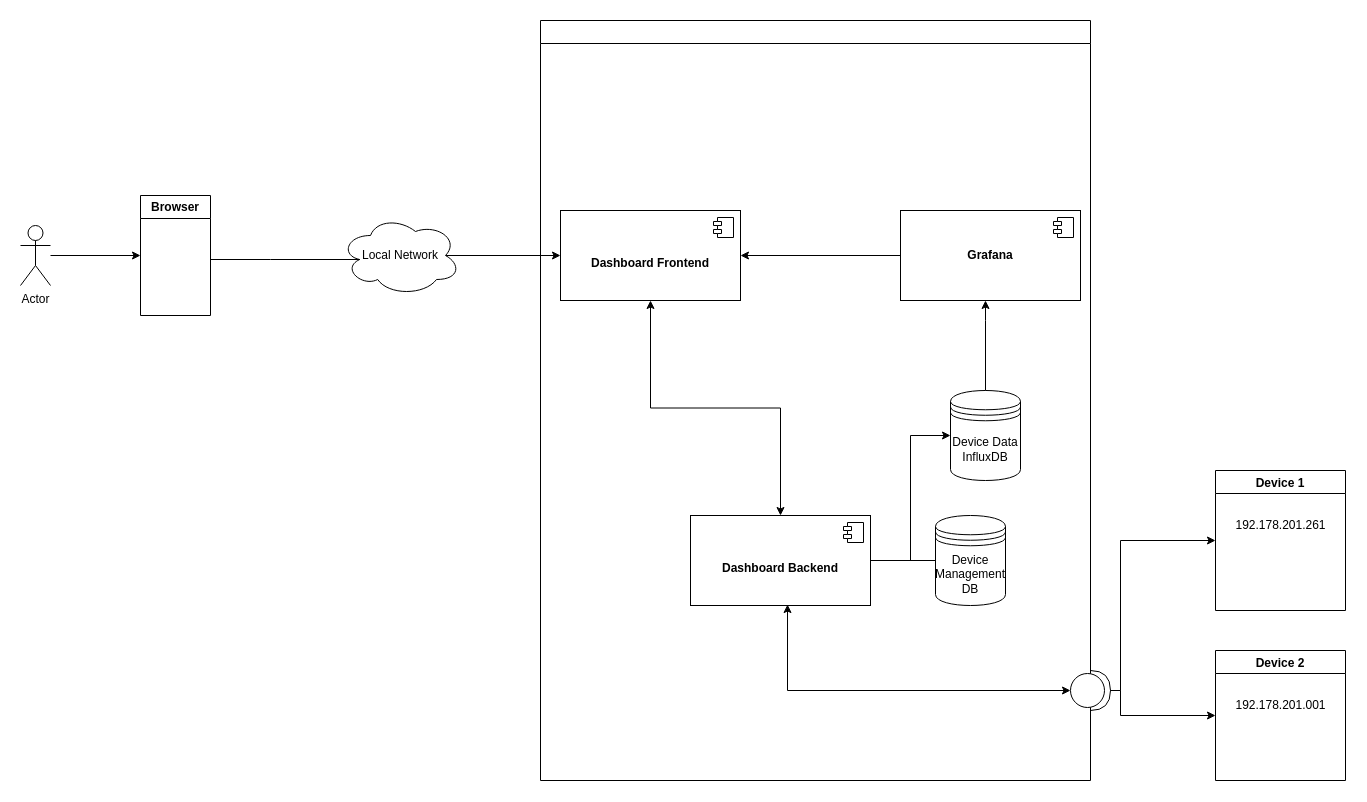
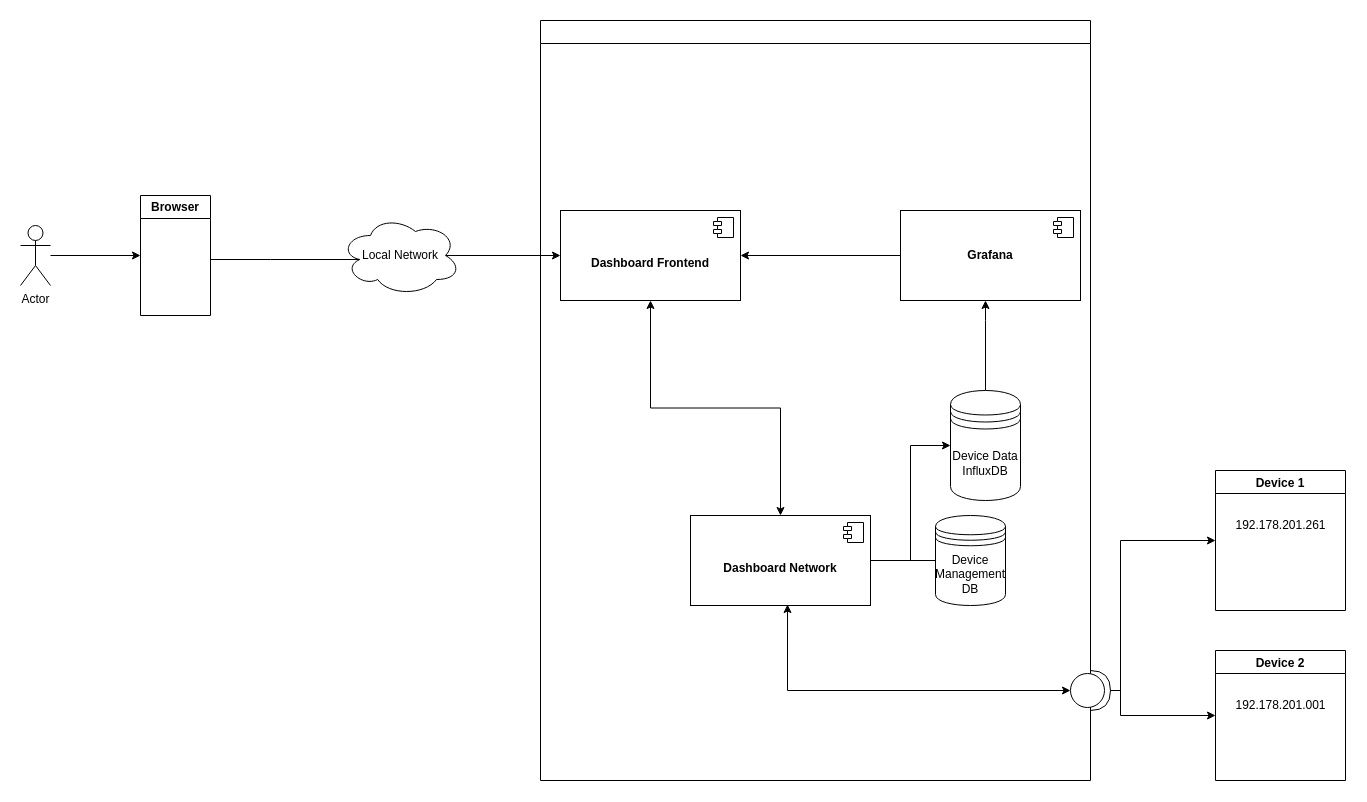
node "Device Data InfluxDB": size 70x90 -> 70x110
node "Dashboard Backend": label "Dashboard Backend" -> "Dashboard Network"
